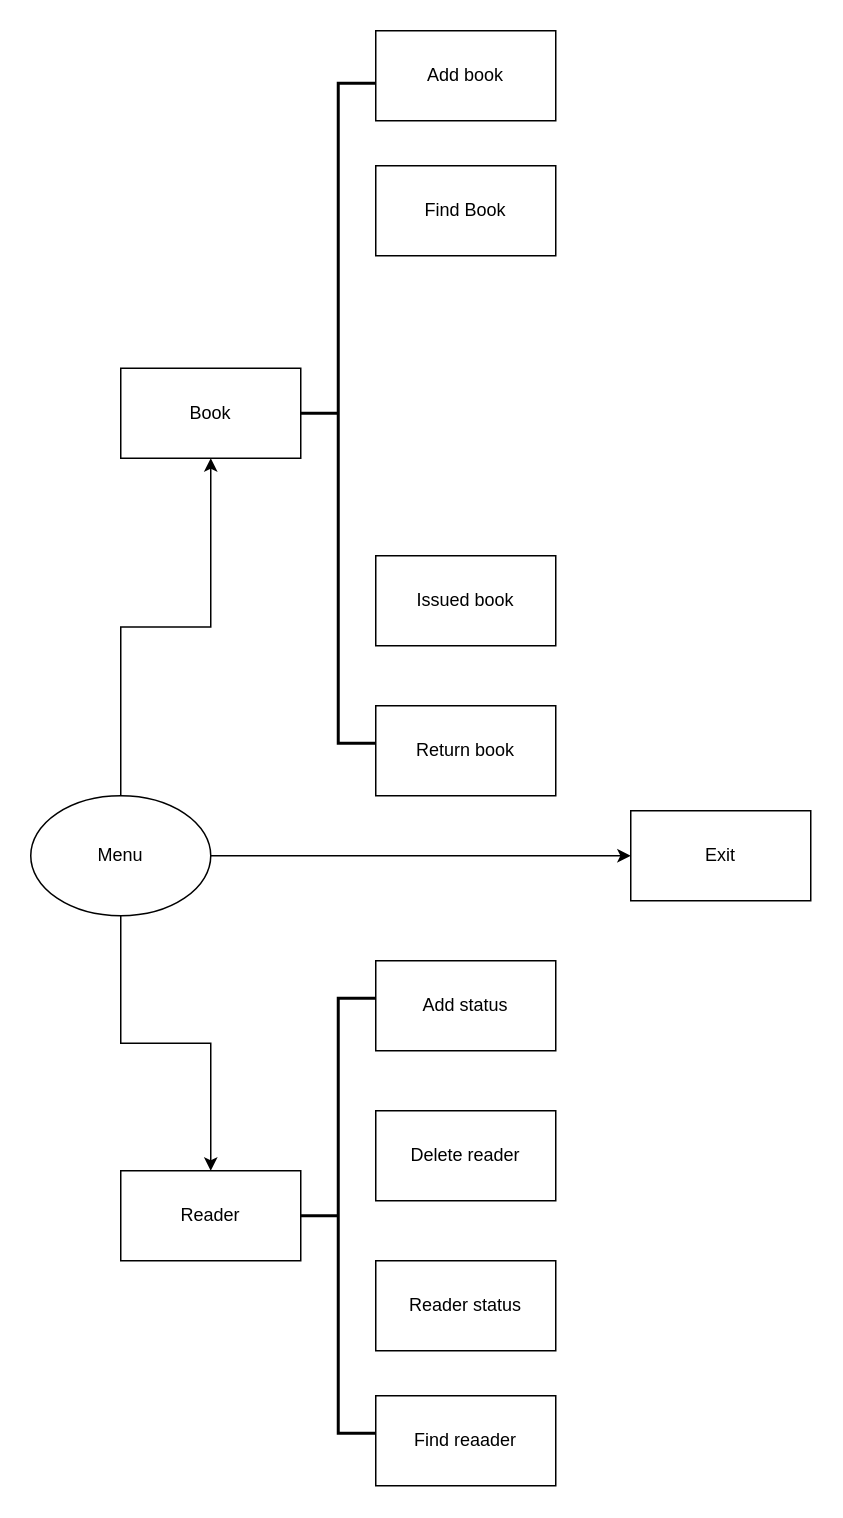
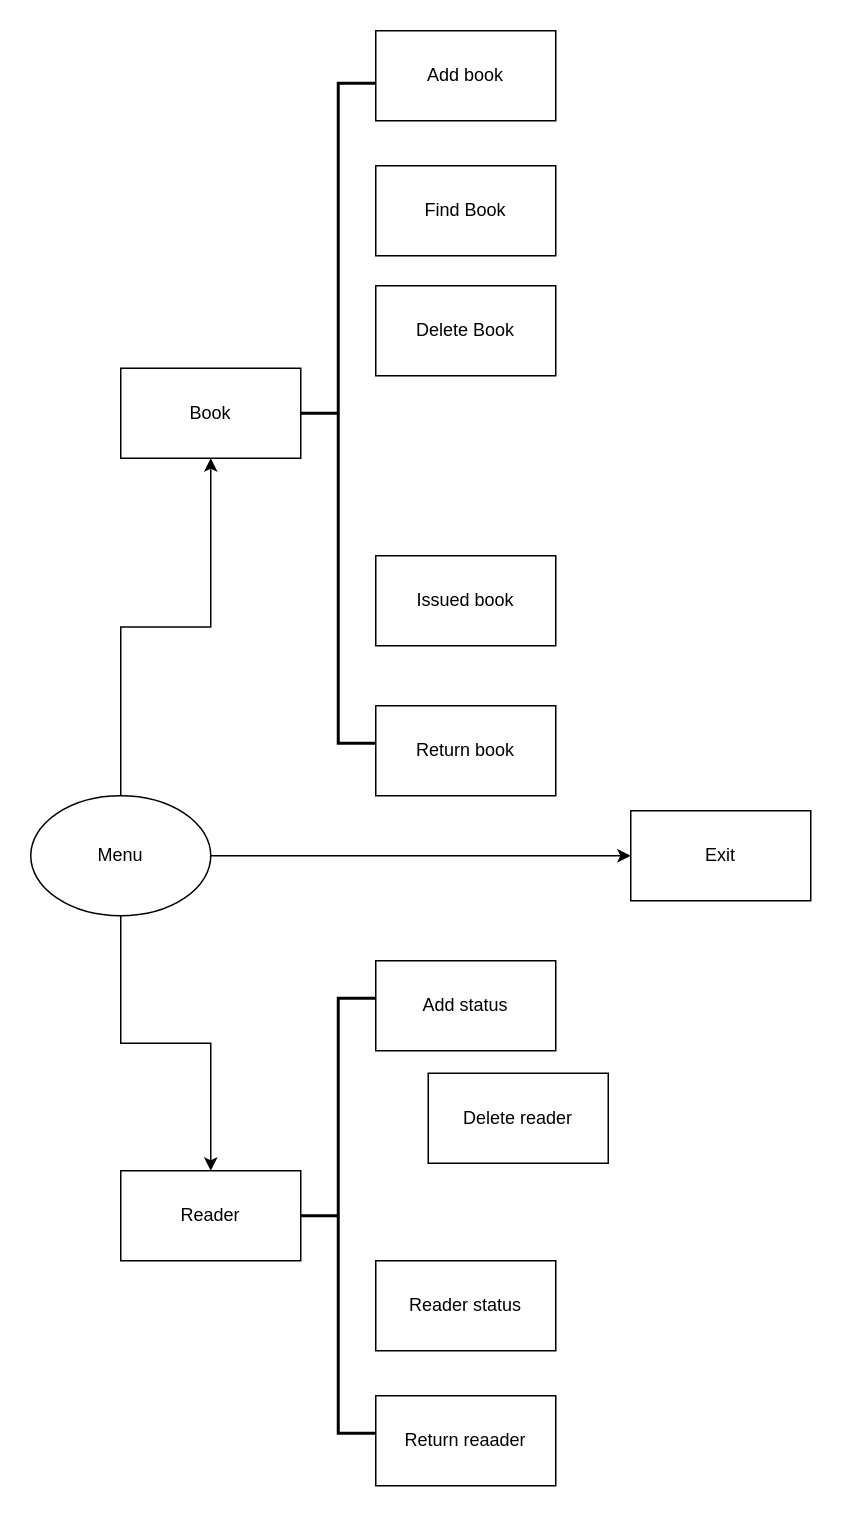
node "Delete Book": added
node "Delete reader": moved (466, 1156) -> (518, 1118)
node "Find reaader": label "Find reaader" -> "Return reaader"
